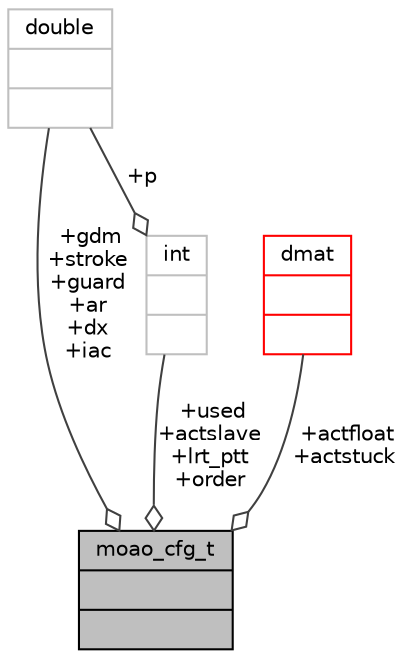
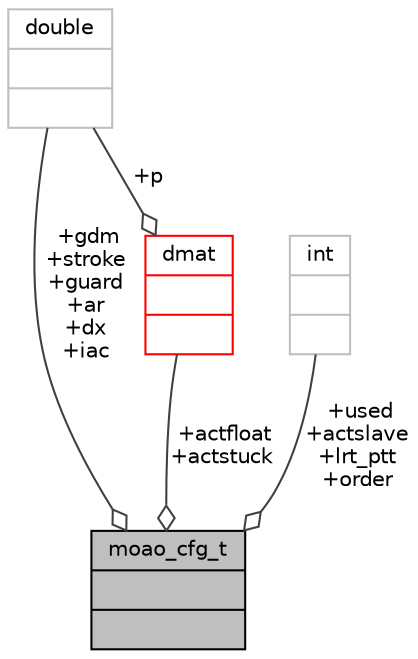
edge "double" -> "int": now "double" -> "dmat"
